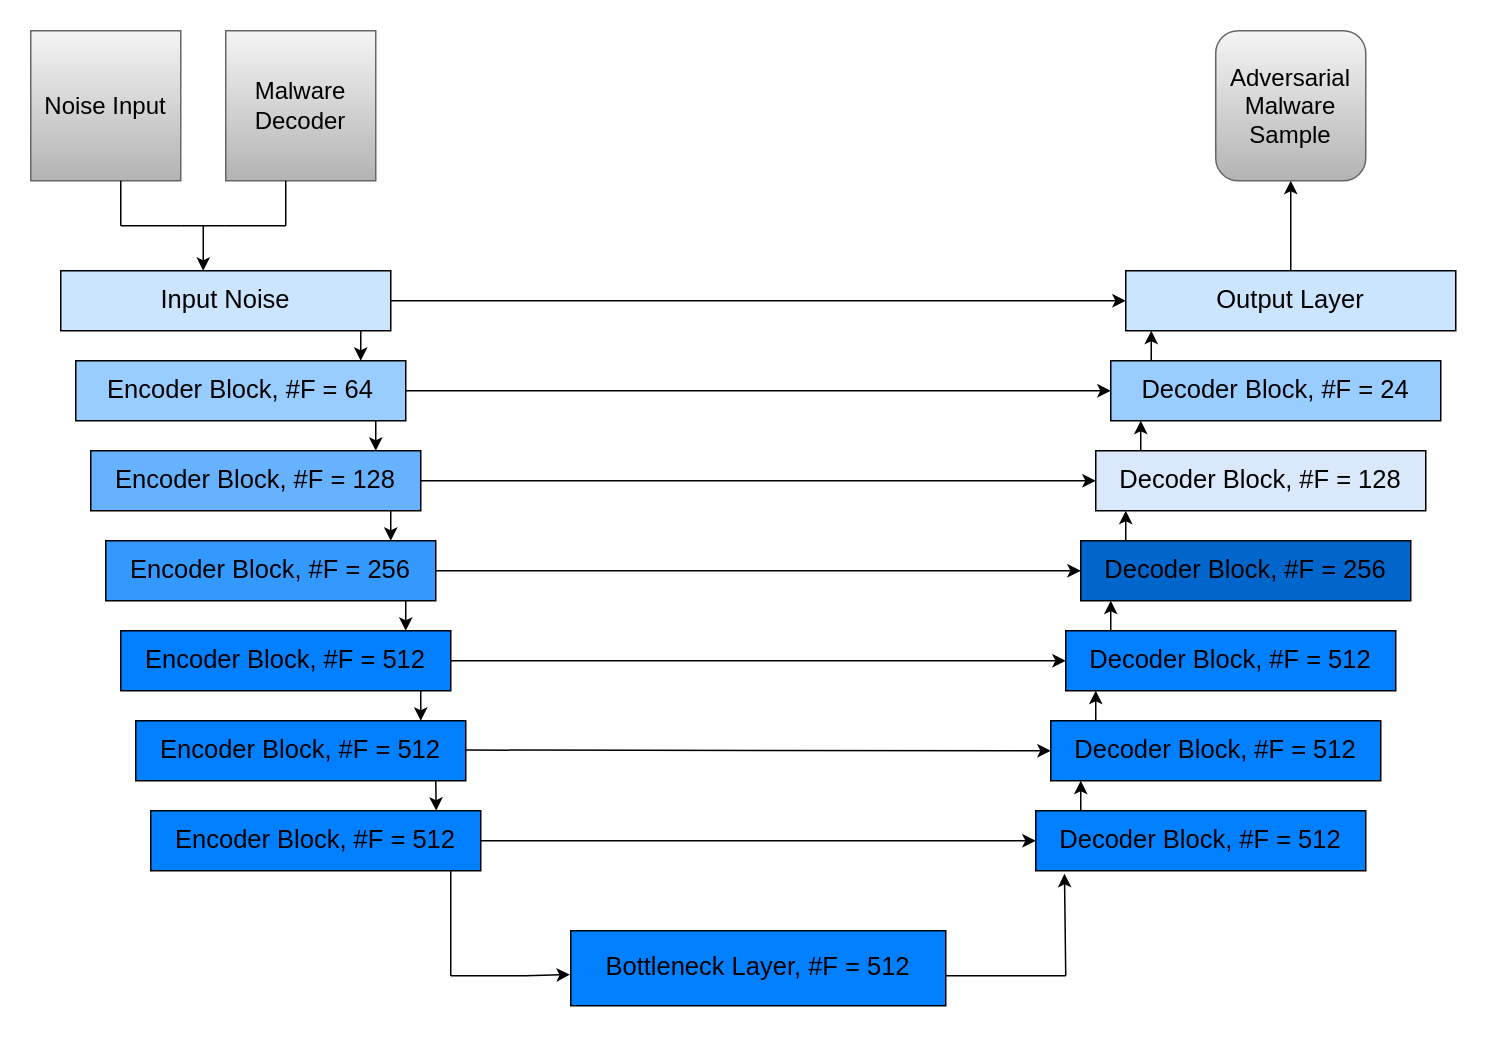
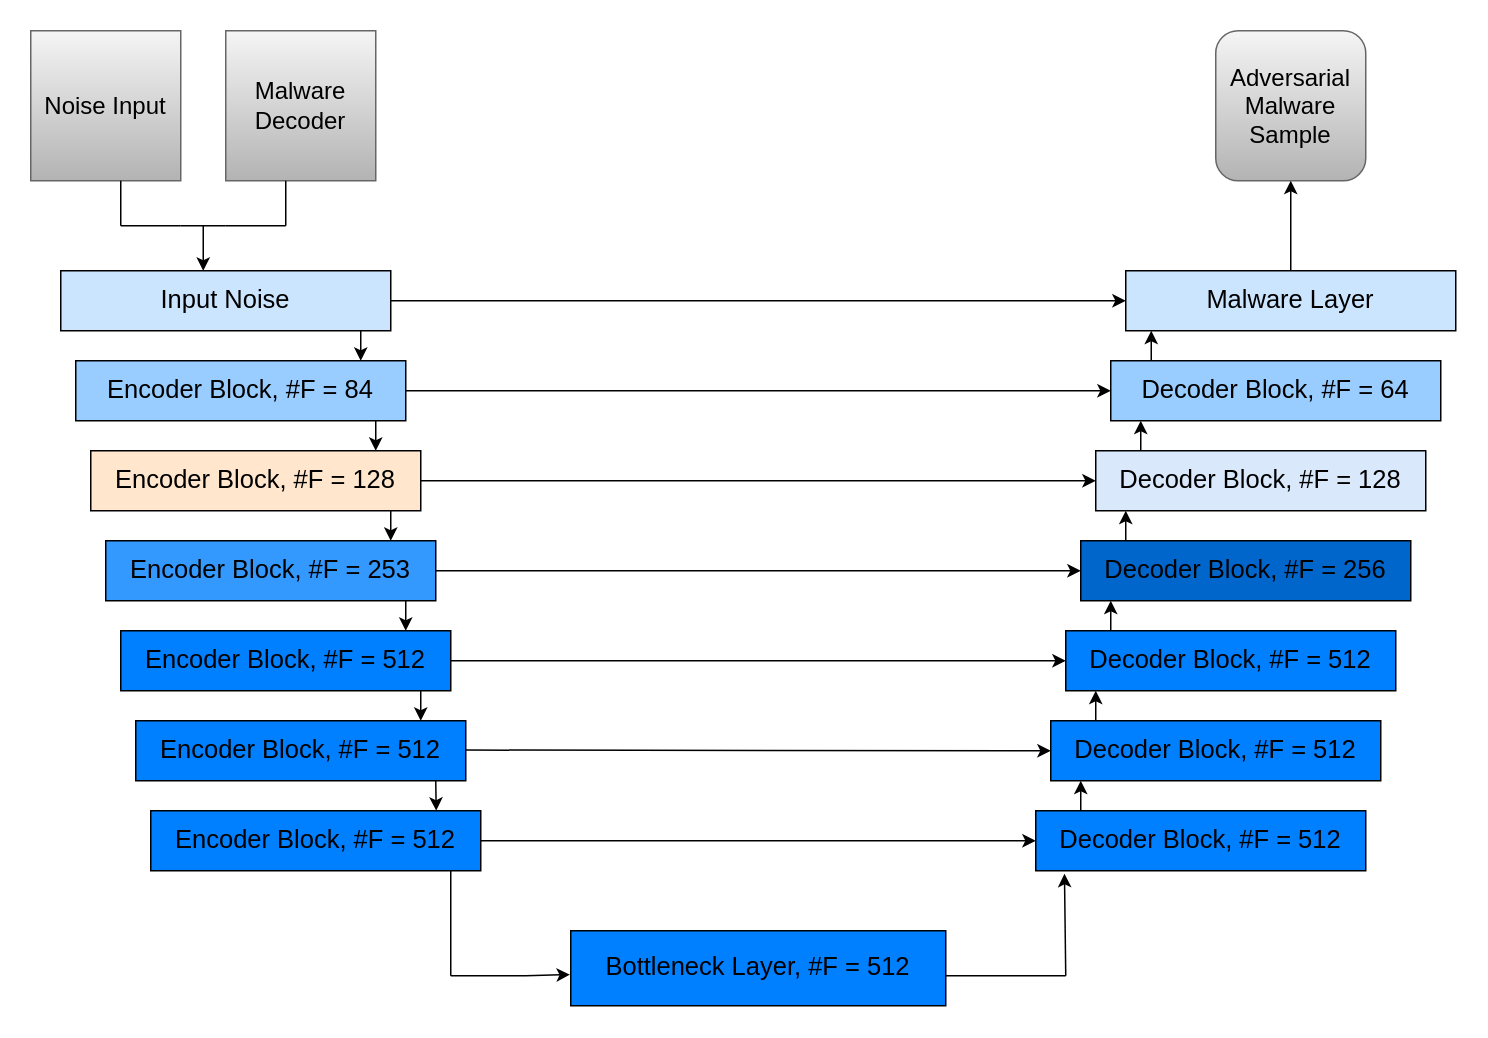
node "Output Layer": label "Output Layer" -> "Malware Layer"
node "Encoder Block, #F = 64": label "Encoder Block, #F = 64" -> "Encoder Block, #F = 84"
node "Decoder Block, #F = 24": label "Decoder Block, #F = 24" -> "Decoder Block, #F = 64"
node "Encoder Block, #F = 128": fillcolor #66b2ff -> #ffe6cc
node "Encoder Block, #F = 256": label "Encoder Block, #F = 256" -> "Encoder Block, #F = 253"
